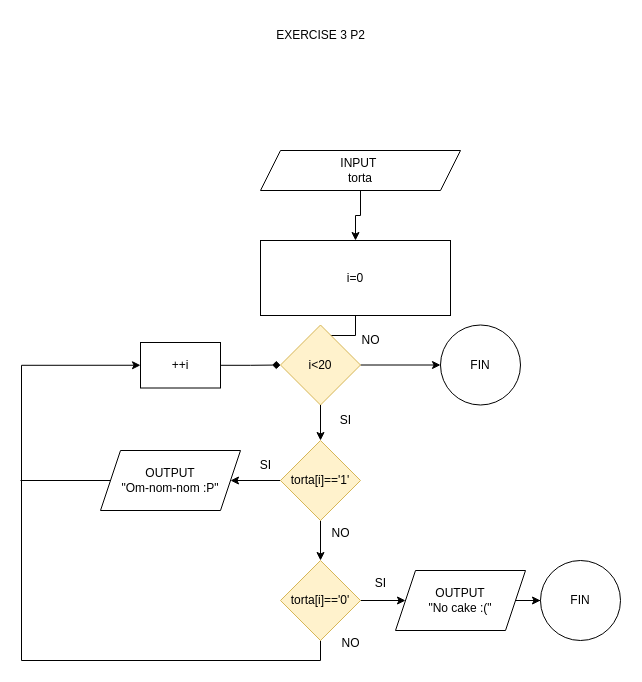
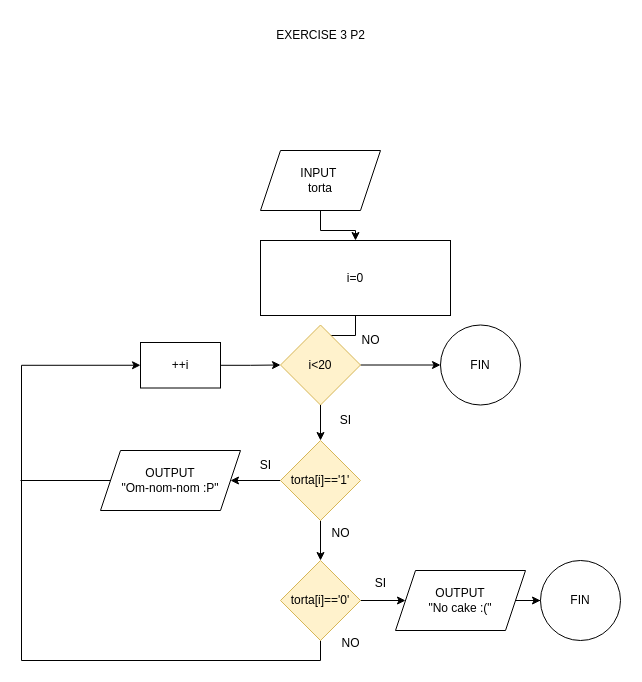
node "INPUT torta": size 200x40 -> 120x60
edge "++i" -> "i<20": arrowhead diamond -> classic
